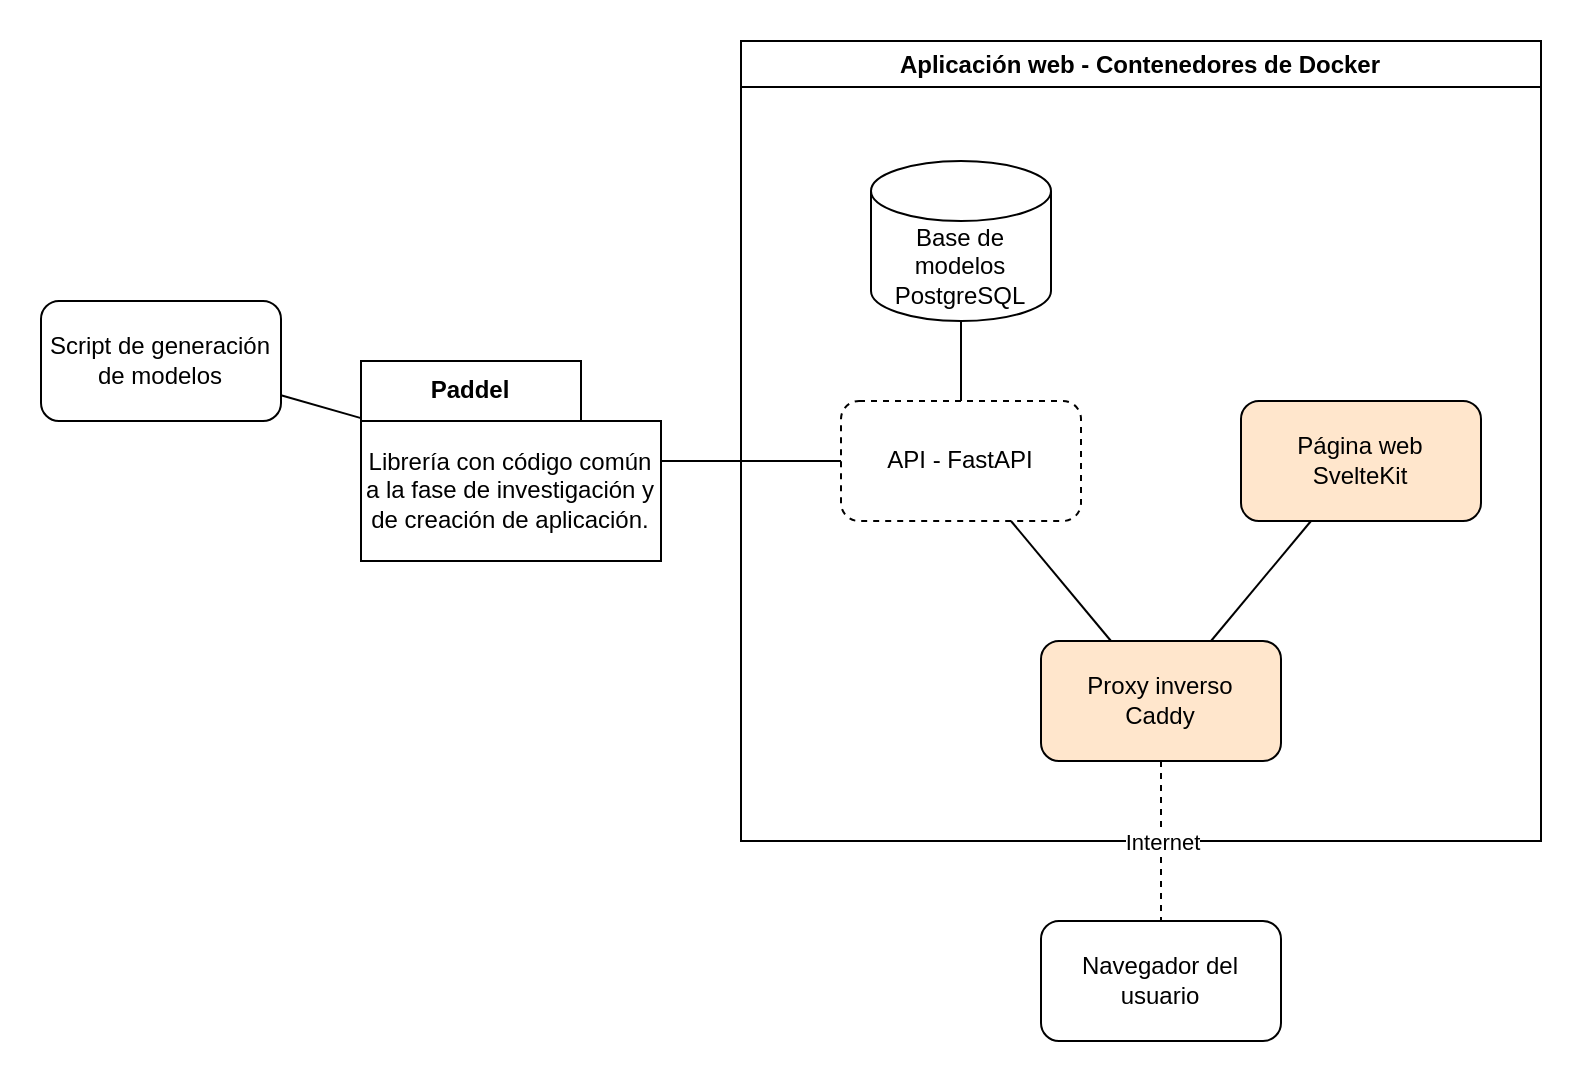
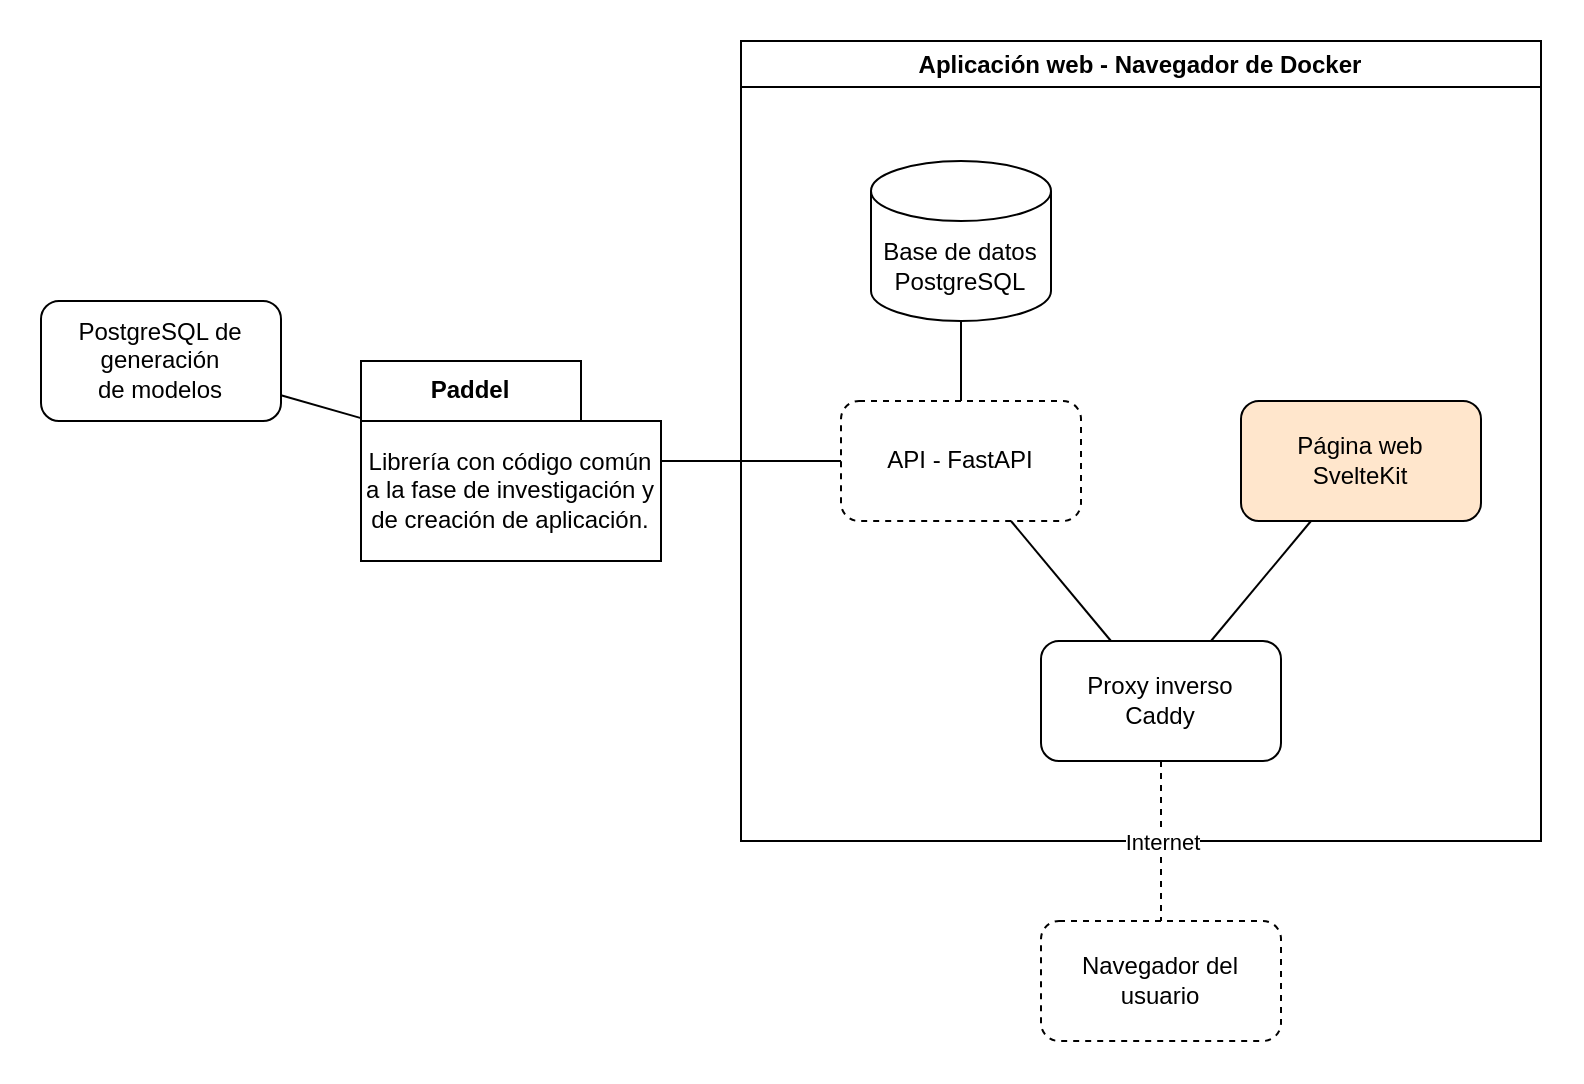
node "Aplicación web - Contenedores de Docker": label "Aplicación web - Contenedores de Docker" -> "Aplicación web - Navegador de Docker"
node "Base de modelos PostgreSQL": label "Base de modelos PostgreSQL" -> "Base de datos PostgreSQL"
node "Script de generación de modelos": label "Script de generación de modelos" -> "PostgreSQL de generación de modelos"
node "Proxy inverso Caddy": fillcolor #ffe6cc -> #ffffff
node "Navegador del usuario": style solid -> dashed
